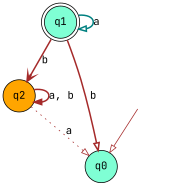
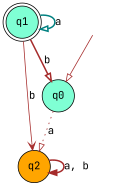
edge "q1" -> "q2": style bold -> solid
edge "q2" -> "q0": reversed
